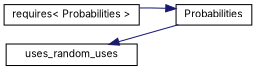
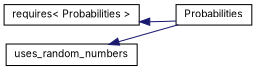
edge "requires< Probabilities >" -> "Probabilities": reversed
node "uses_random_uses": label "uses_random_uses" -> "uses_random_numbers"
